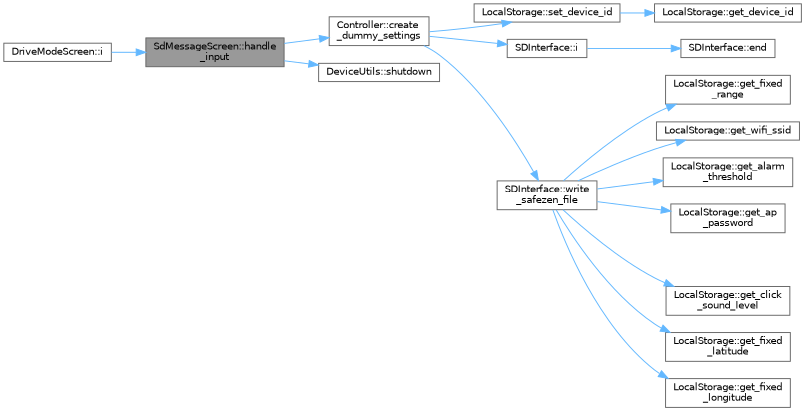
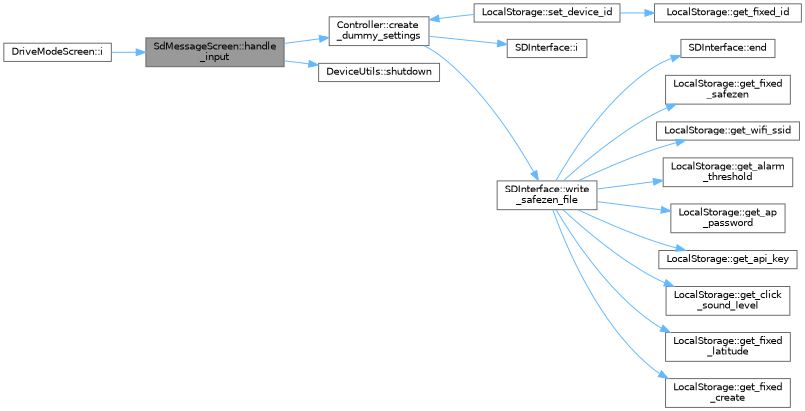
node "LocalStorage::get_device_id": label "LocalStorage::get_device_id" -> "LocalStorage::get_fixed_id"
edge "Controller::create _dummy_settings" -> "LocalStorage::set_device_id": reversed
edge "SDInterface::i" -> "SDInterface::end": now "SDInterface::write _safezen_file" -> "SDInterface::end"
node "LocalStorage::get_fixed _range": label "LocalStorage::get_fixed _range" -> "LocalStorage::get_fixed _safezen"
node "LocalStorage::get_api_key": added
node "LocalStorage::get_fixed _longitude": label "LocalStorage::get_fixed _longitude" -> "LocalStorage::get_fixed _create"
